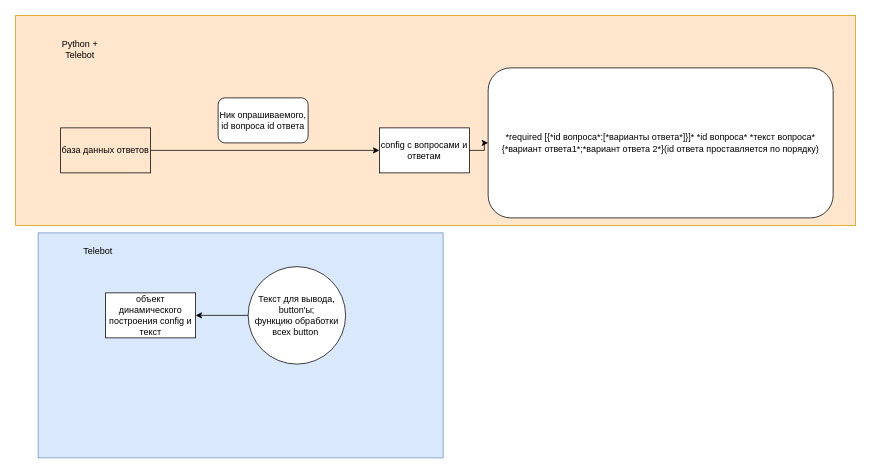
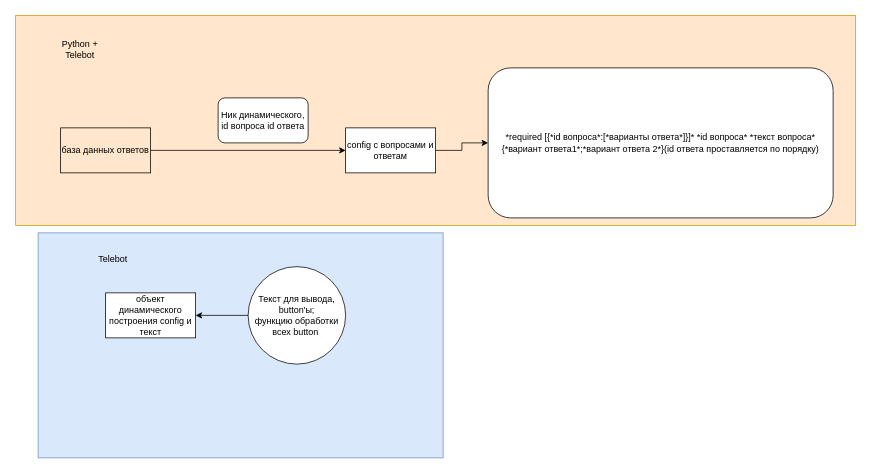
node "Ник опрашиваемого, id вопроса id ответа": label "Ник опрашиваемого, id вопроса id ответа" -> "Ник динамического, id вопроса id ответа"
node "config с вопросами и ответам": moved (424, 150) -> (390, 150)
node "Telebot": moved (98, 252) -> (113, 259)
